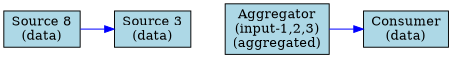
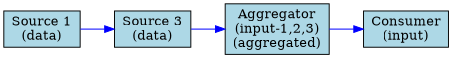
node "Source 8 (data)": label "Source 8 (data)" -> "Source 1 (data)"
edge "Source 3 (data)" -> "Aggregator (input-1,2,3) (aggregated)": added
node "Consumer (data)": label "Consumer (data)" -> "Consumer (input)"
